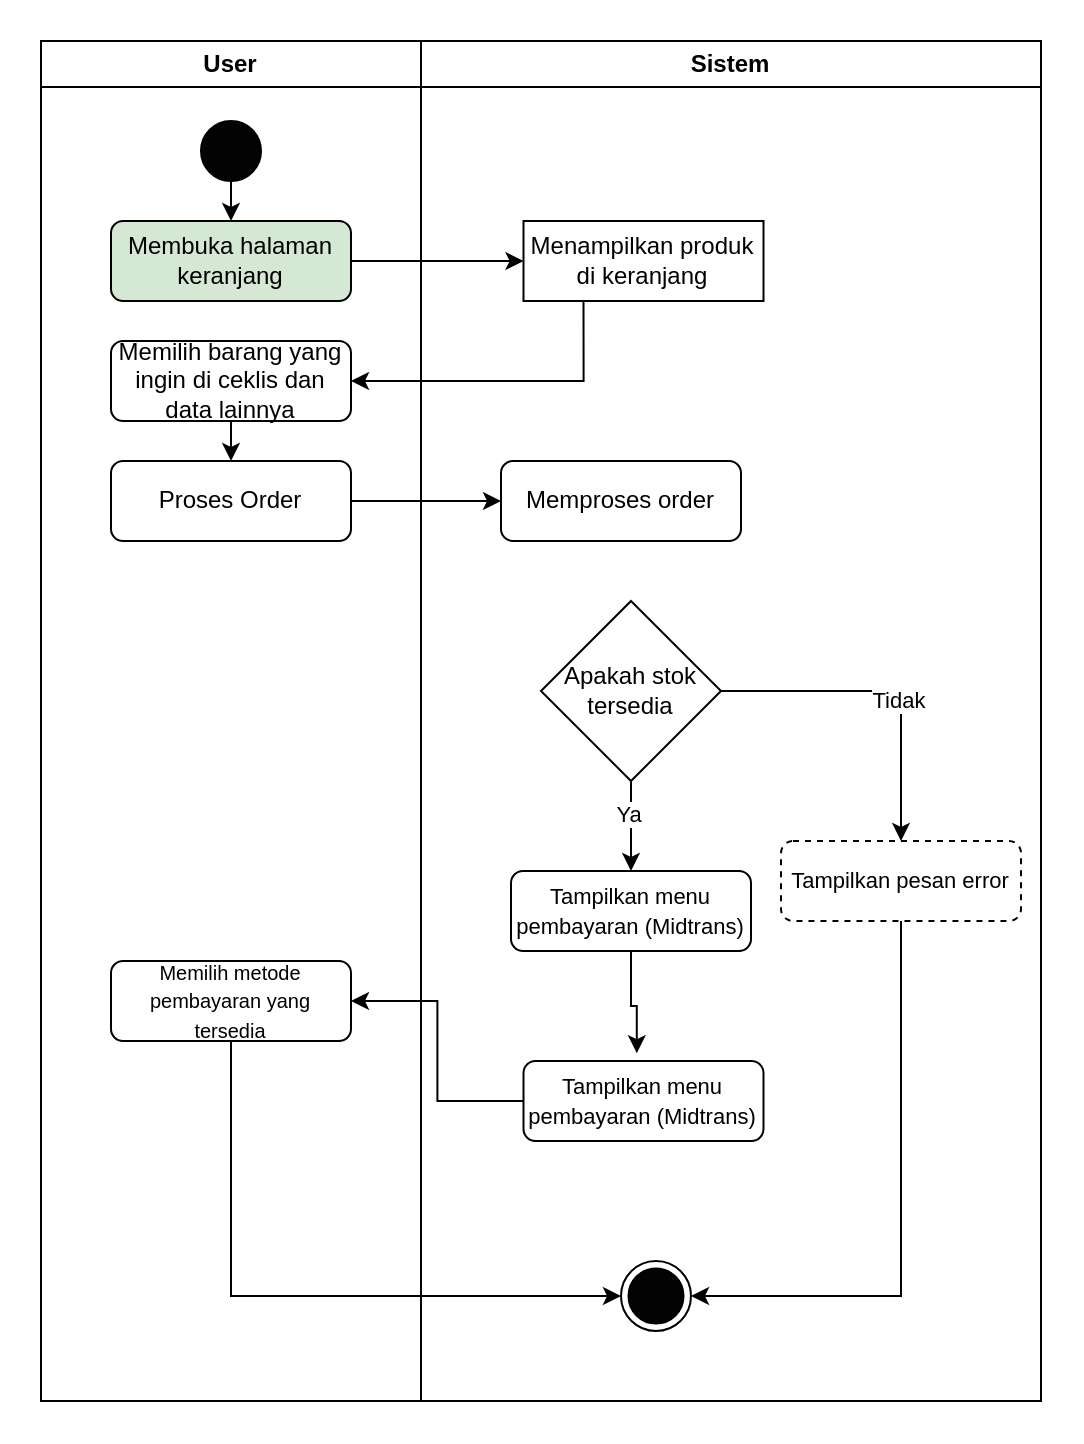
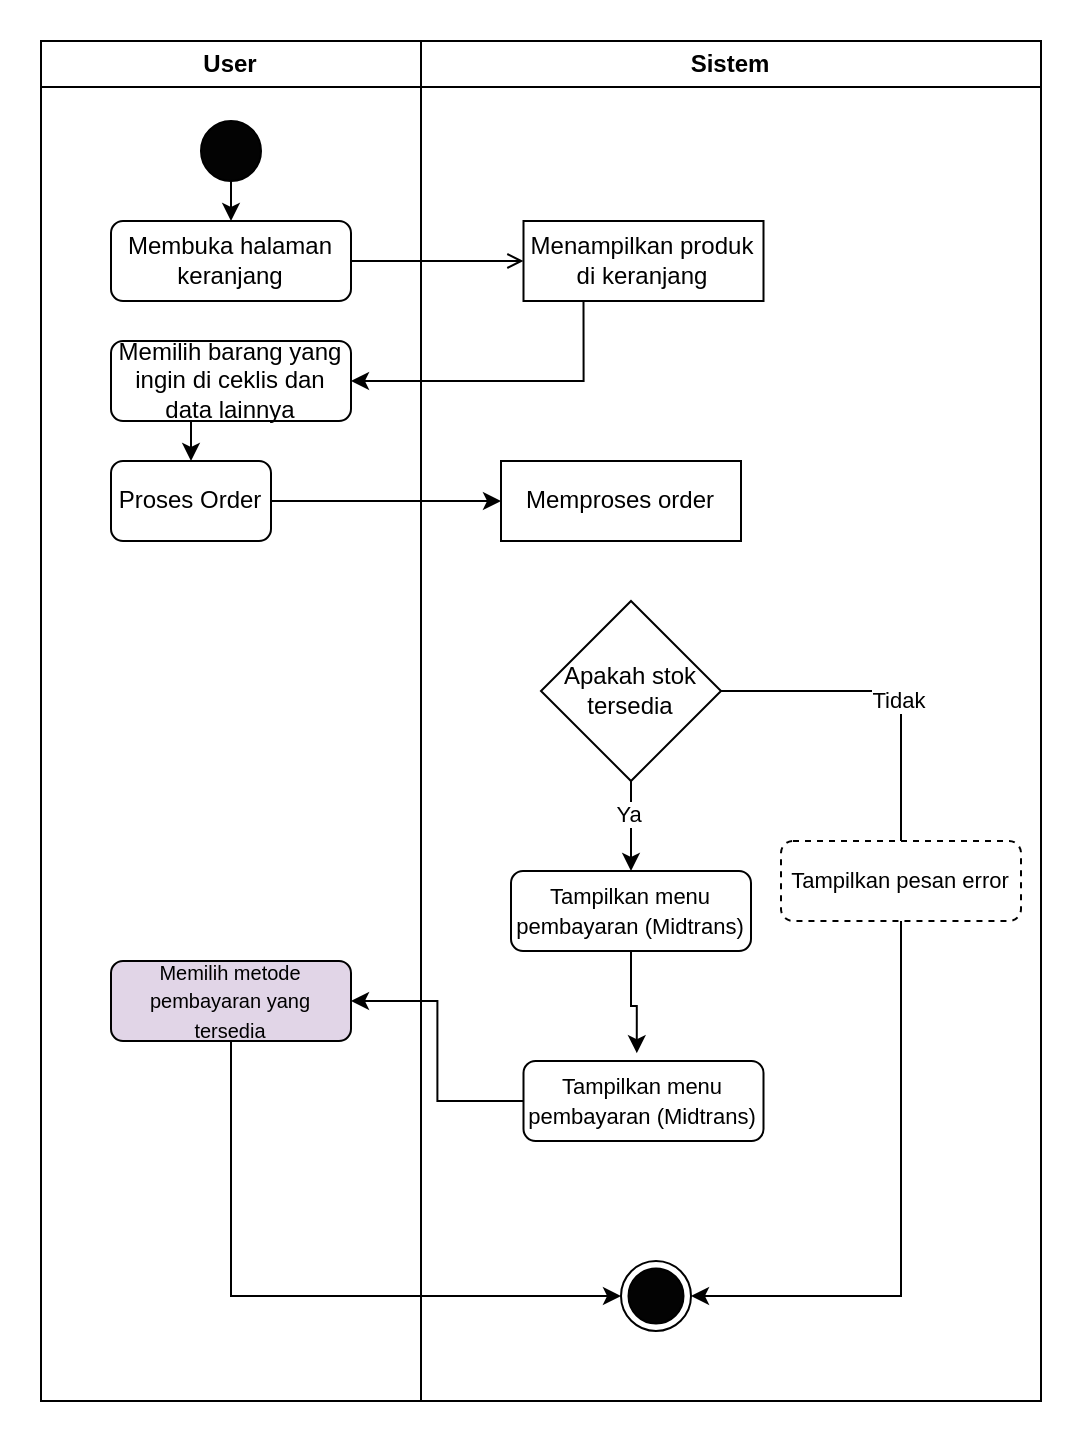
node "Membuka halaman keranjang": fillcolor #d5e8d4 -> #ffffff
edge "Membuka halaman keranjang" -> "Menampilkan produk di keranjang": arrowhead classic -> open
node "Proses Order": size 240x80 -> 160x80
node "Memproses order": shape rounded rectangle -> rectangle
edge "Apakah stok tersedia" -> "Tampilkan pesan error": arrowhead classic -> none
node "Memilih metode pembayaran yang tersedia": fillcolor #ffffff -> #e1d5e7
